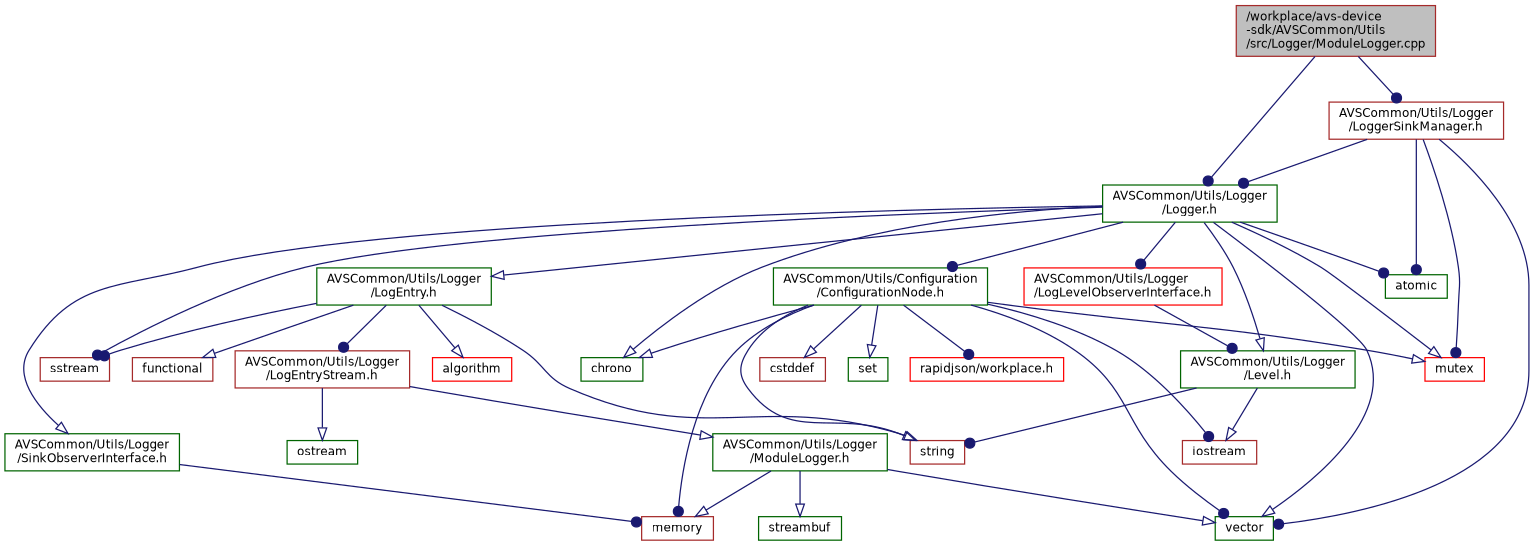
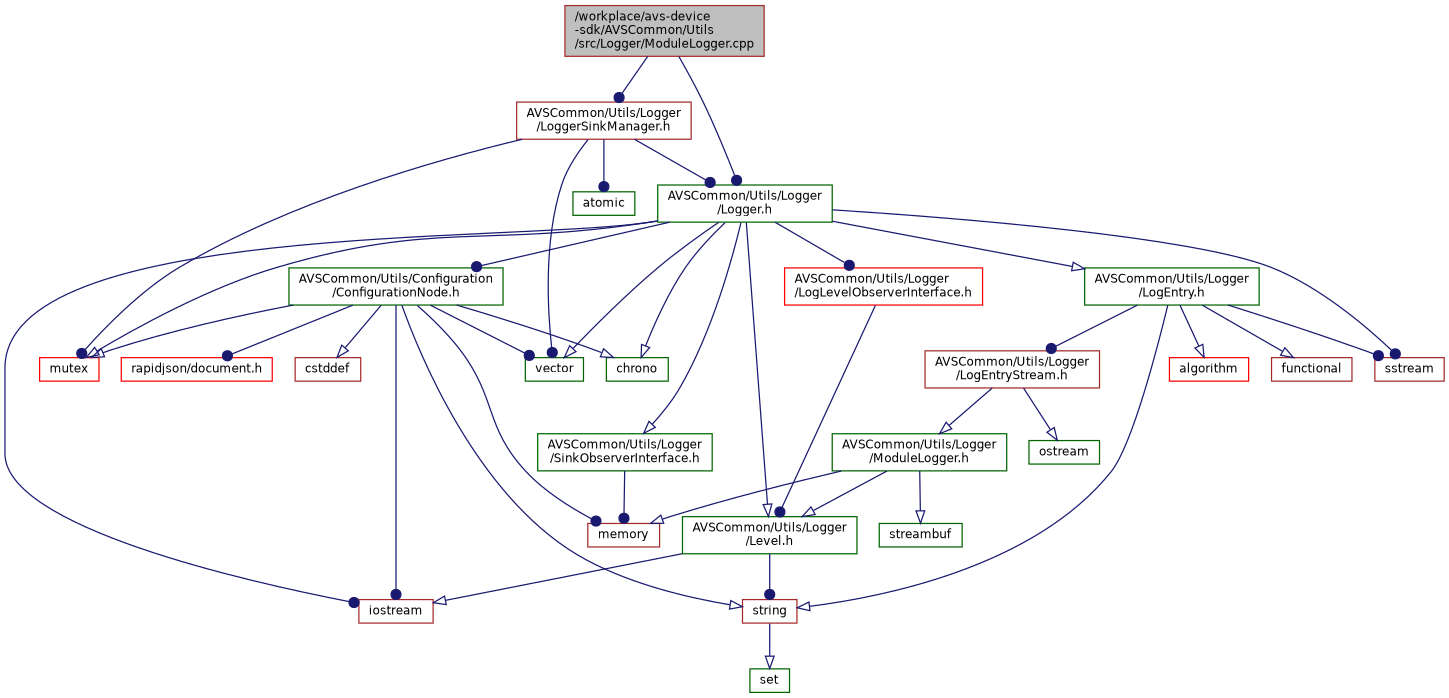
edge "AVSCommon/Utils/Logger /Logger.h" -> "atomic": now "AVSCommon/Utils/Logger /Logger.h" -> "iostream"
edge "AVSCommon/Utils/Configuration /ConfigurationNode.h" -> "set": now "string" -> "set"
node "rapidjson/workplace.h": label "rapidjson/workplace.h" -> "rapidjson/document.h"
edge "AVSCommon/Utils/Logger /ModuleLogger.h" -> "vector": now "AVSCommon/Utils/Logger /ModuleLogger.h" -> "AVSCommon/Utils/Logger /Level.h"
